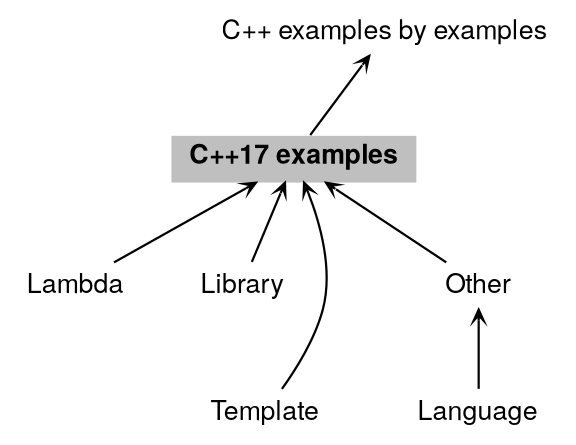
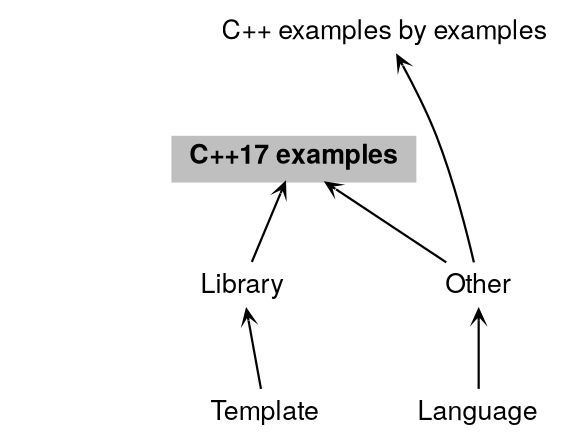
edge "C++17 examples" -> "C++ examples by examples": now "Other" -> "C++ examples by examples"
node "Lambda": removed
edge "Template" -> "C++17 examples": now "Template" -> "Library"
